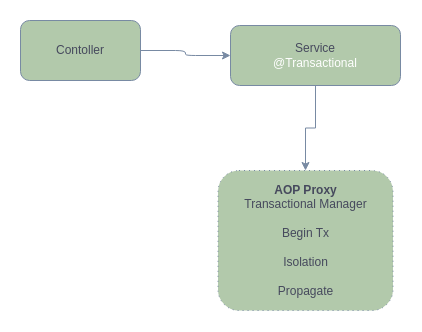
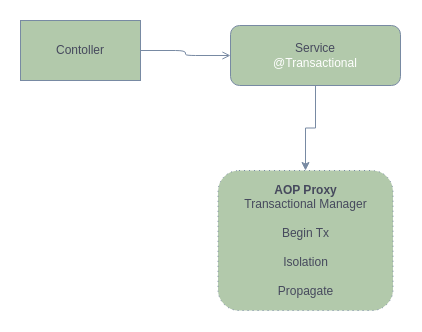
node "Contoller": shape rounded rectangle -> rectangle
edge "Contoller" -> "Service @Transactional": arrowhead classic -> open
